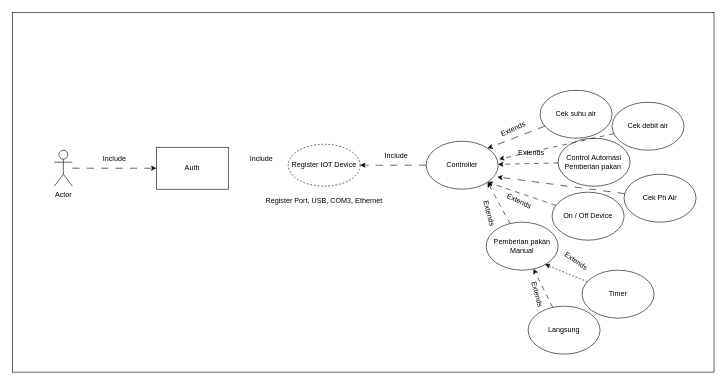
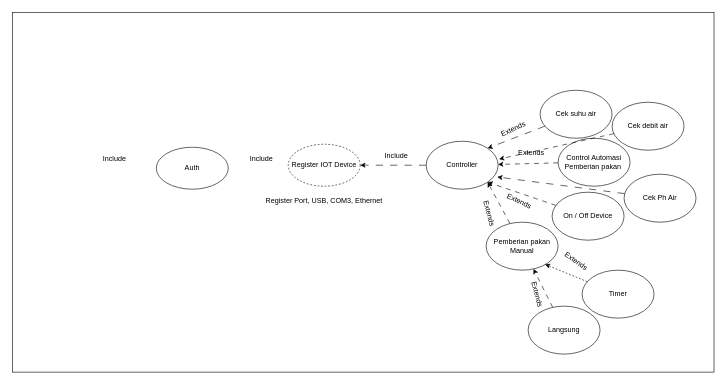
node "Actor": removed
edge "Actor" -> "Auth": removed
node "Auth": shape rectangle -> ellipse
